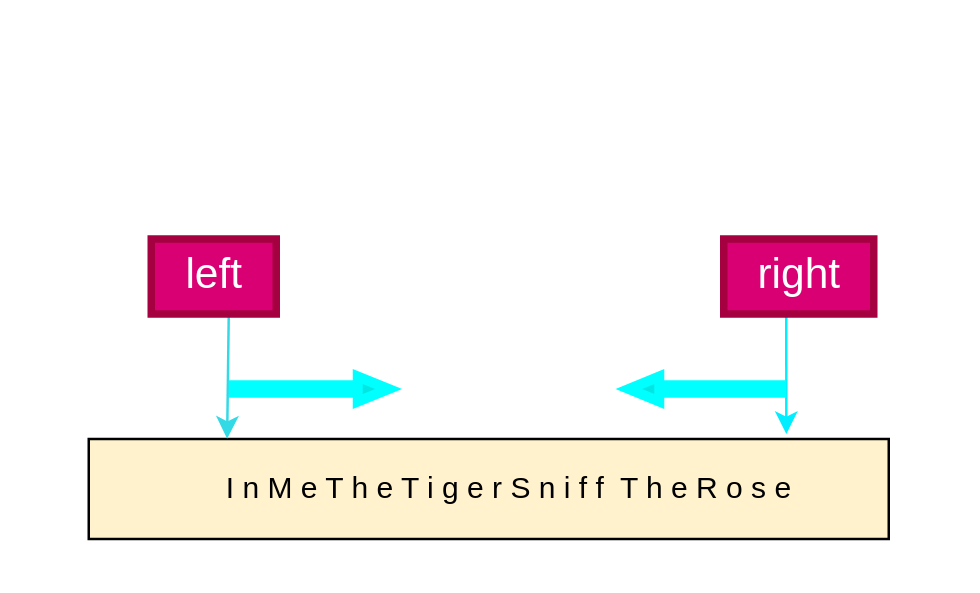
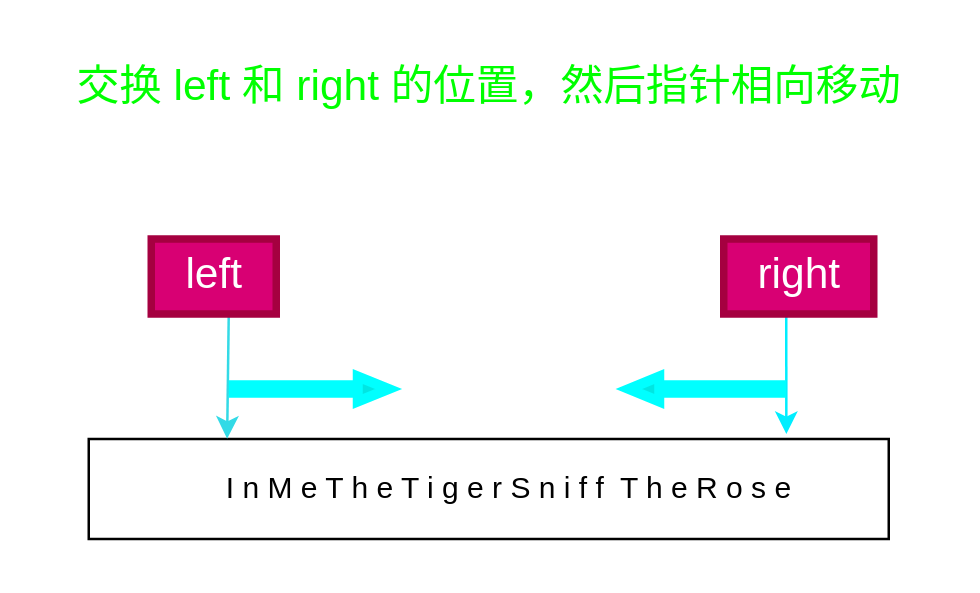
node "交换 left 和 right 的位置，然后指针相向移动": added
node "I n M e T h e T i g e r S n i f f T h e R o s e": fillcolor #fff2cc -> #ffffff
